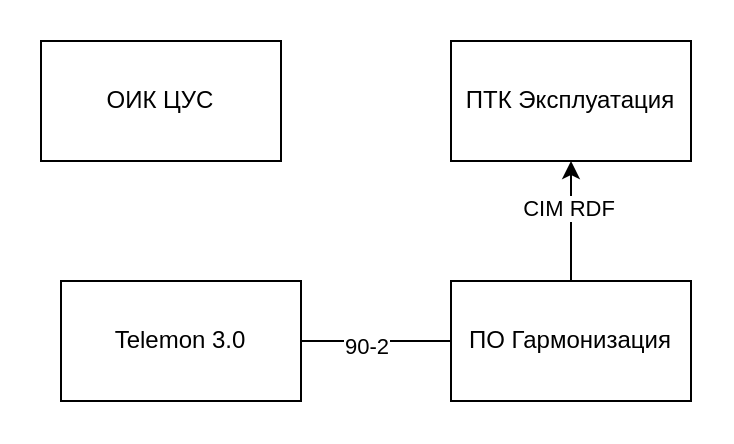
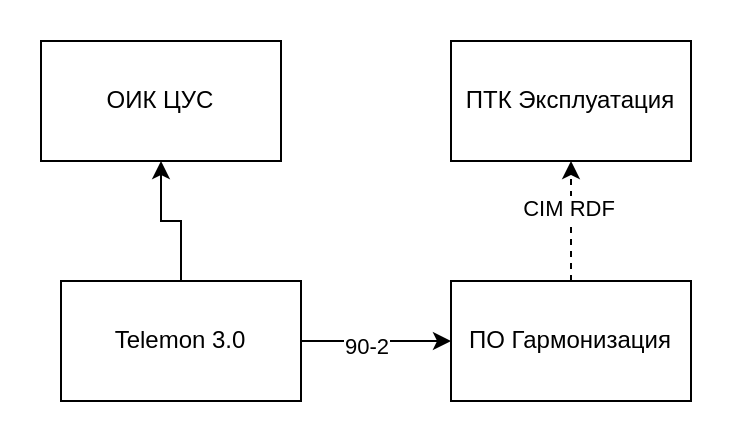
edge "Telemon 3.0" -> "ОИК ЦУС": added
edge "ПО Гармонизация" -> "ПТК Эксплуатация": style solid -> dashed
edge "Telemon 3.0" -- "ПО Гармонизация": arrowhead none -> classic
